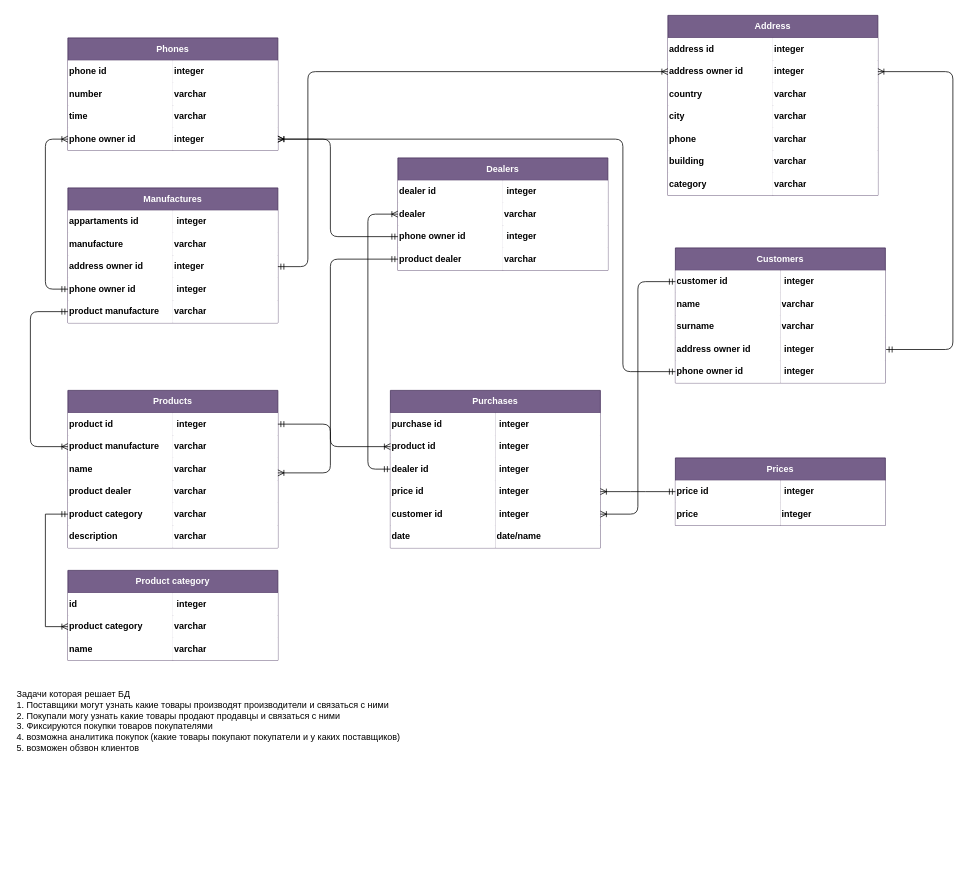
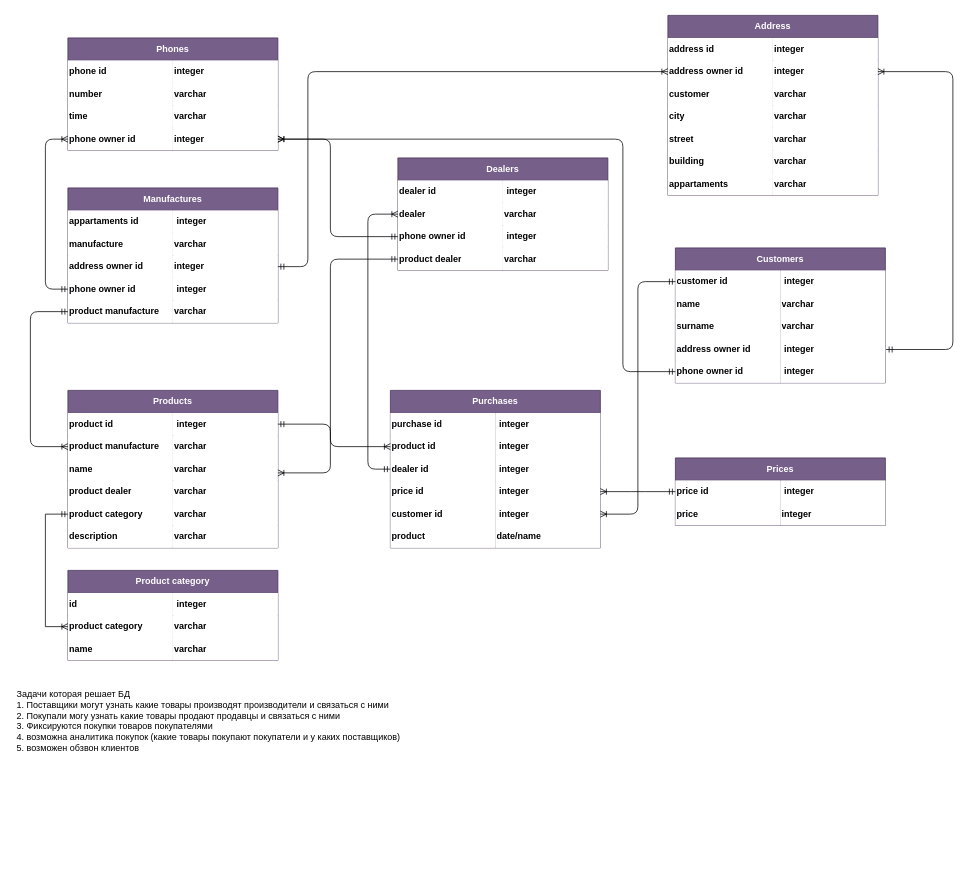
node "country": label "country" -> "customer"
node "phone": label "phone" -> "street"
node "category": label "category" -> "appartaments"
node "date": label "date" -> "product"
